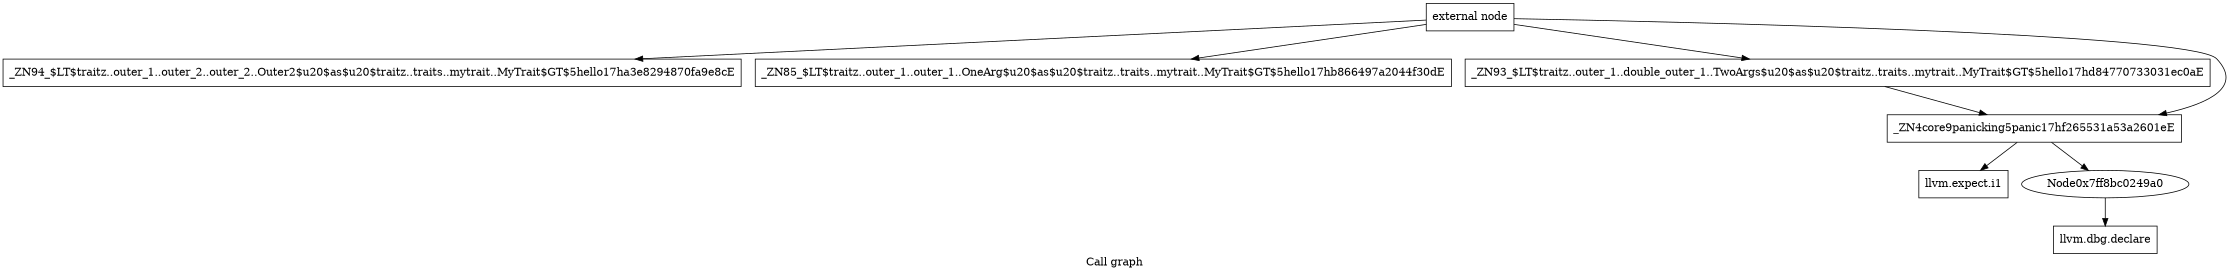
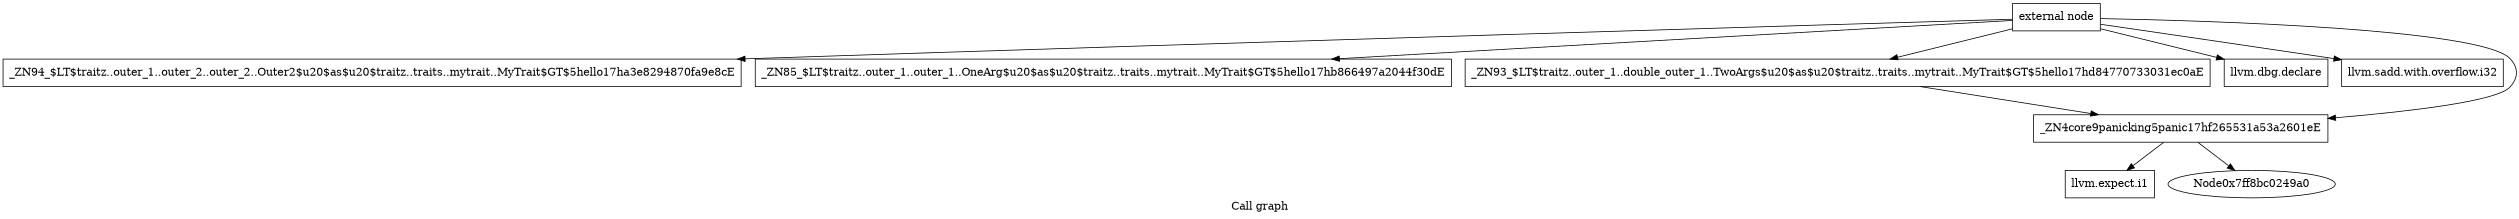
node "llvm.sadd.with.overflow.i32": added
edge "Node0x7ff8bc0249a0" -> "llvm.dbg.declare": now "external node" -> "llvm.dbg.declare"
